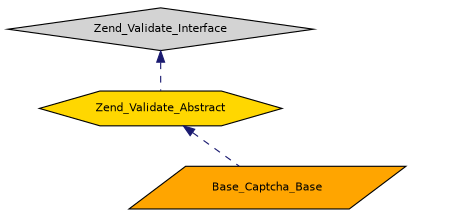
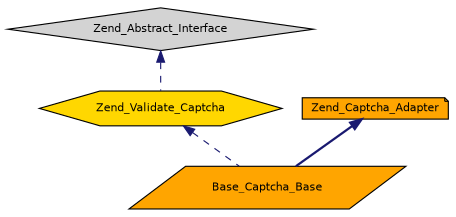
node "Zend_Validate_Interface": label "Zend_Validate_Interface" -> "Zend_Abstract_Interface"
node "Zend_Validate_Abstract": label "Zend_Validate_Abstract" -> "Zend_Validate_Captcha"
node "Zend_Captcha_Adapter": added
